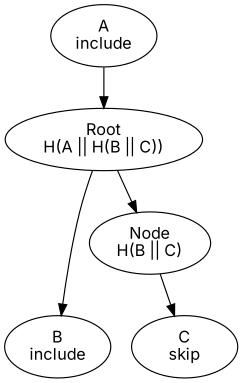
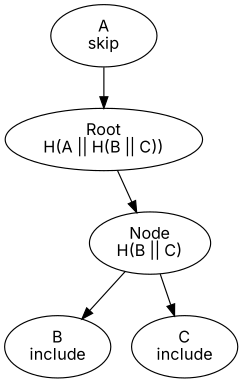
node "A include": label "A include" -> "A skip"
edge "Root H(A || H(B || C))" -> "B include": now "Node H(B || C)" -> "B include"
node "C skip": label "C skip" -> "C include"
